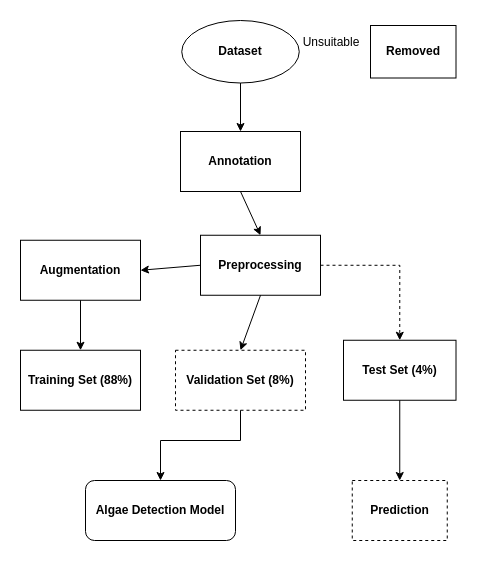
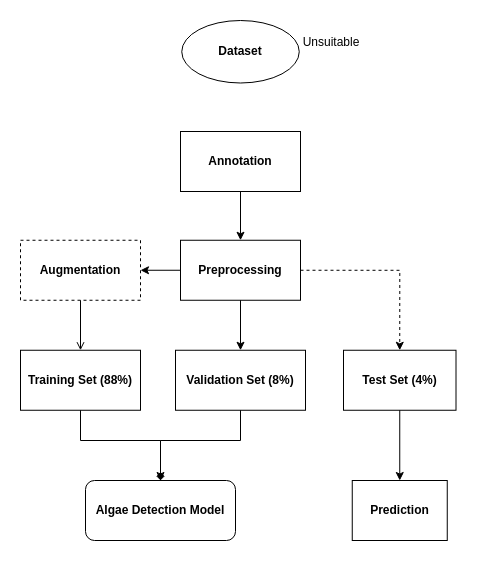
node "Removed": removed
edge "Dataset" -> "Annotation": removed
node "Preprocessing": moved (261, 265) -> (241, 270)
node "Augmentation": style solid -> dashed
edge "Augmentation" -> "Training Set (88%)": arrowhead classic -> open
node "Test Set (4%)": moved (400, 370) -> (400, 380)
node "Validation Set (8%)": style dashed -> solid
edge "Validation Set (8%)" -> "Algae Detection Model": arrowhead classic -> diamond
edge "Training Set (88%)" -> "Algae Detection Model": added
node "Prediction": style dashed -> solid
